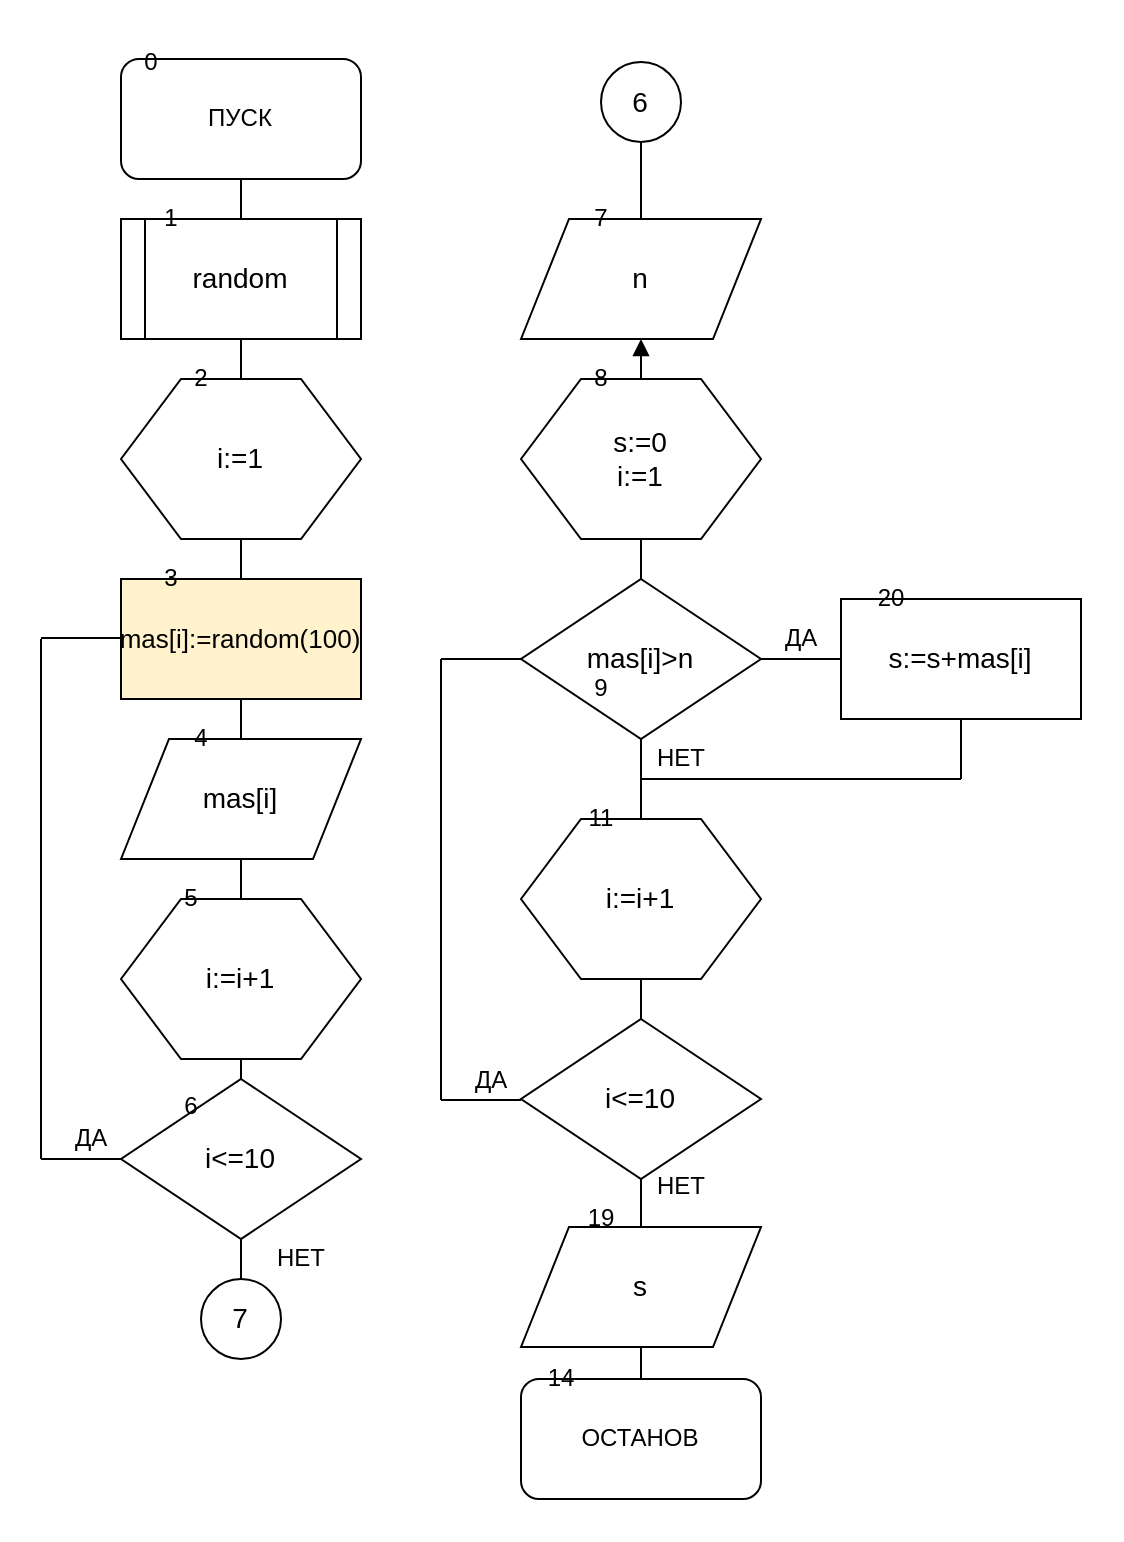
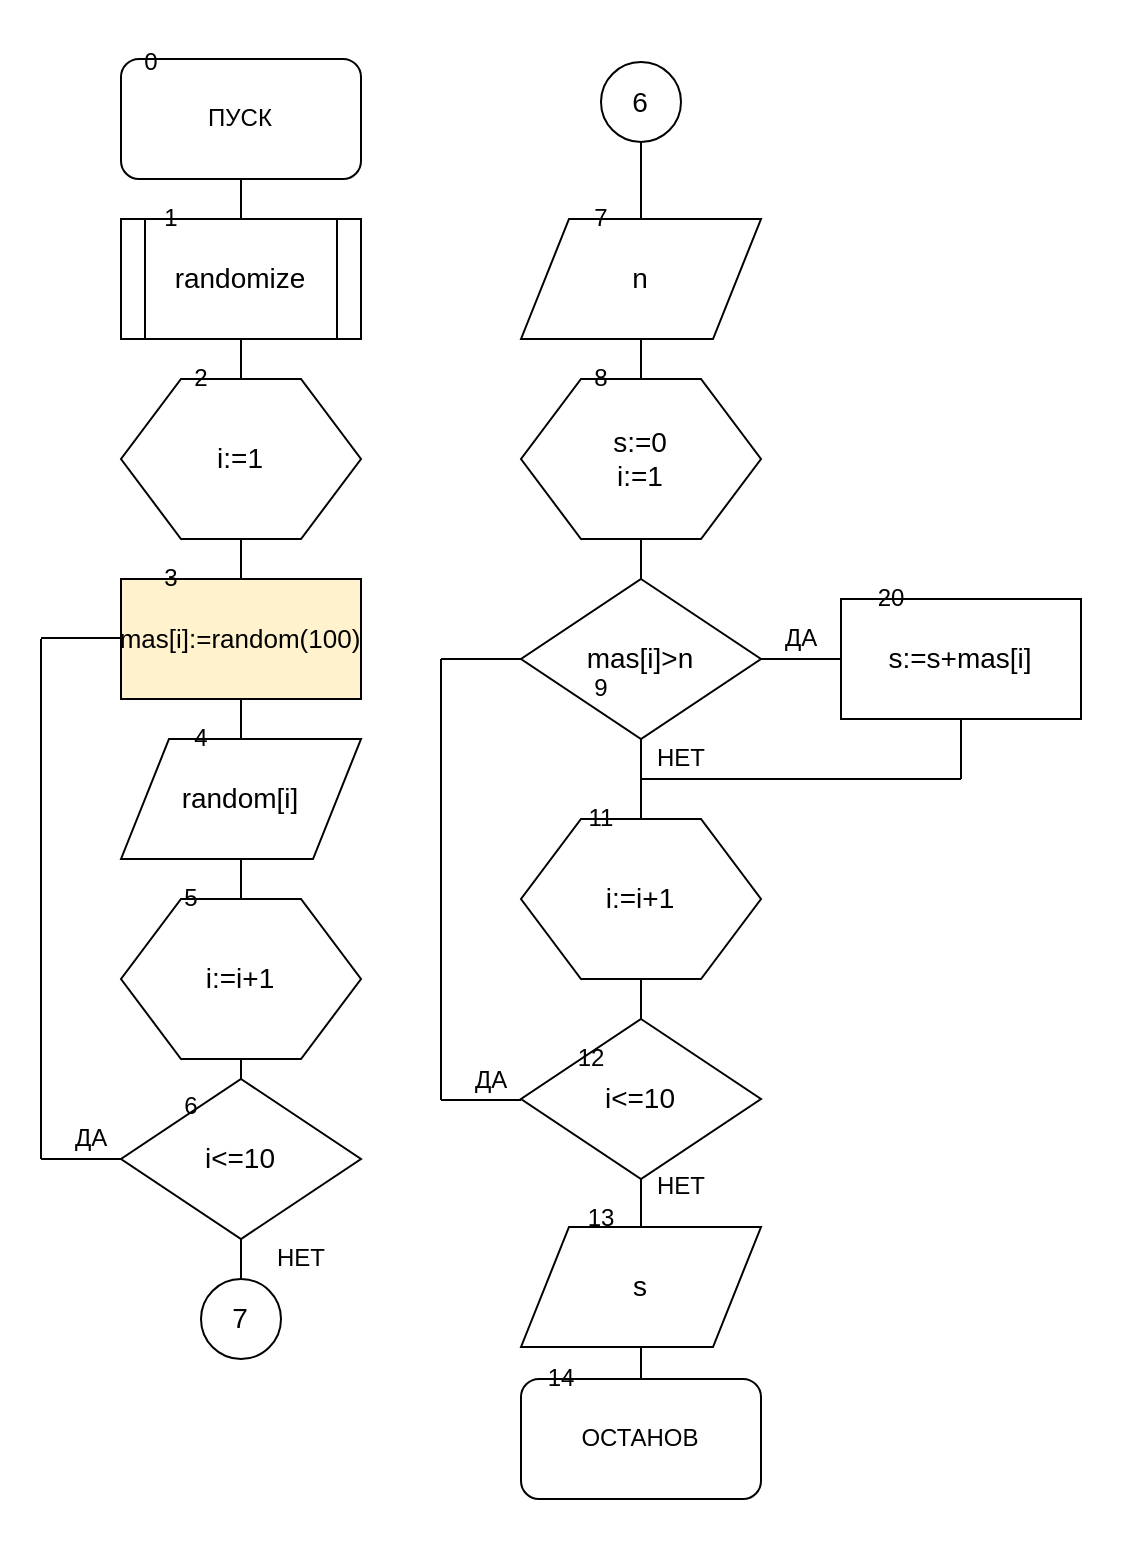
node "random": label "random" -> "randomize"
edge "ОСТАНОВ" -> "n": arrowhead block -> none
node "mas[i]": label "mas[i]" -> "random[i]"
node "12": added
node "19": label "19" -> "13"
